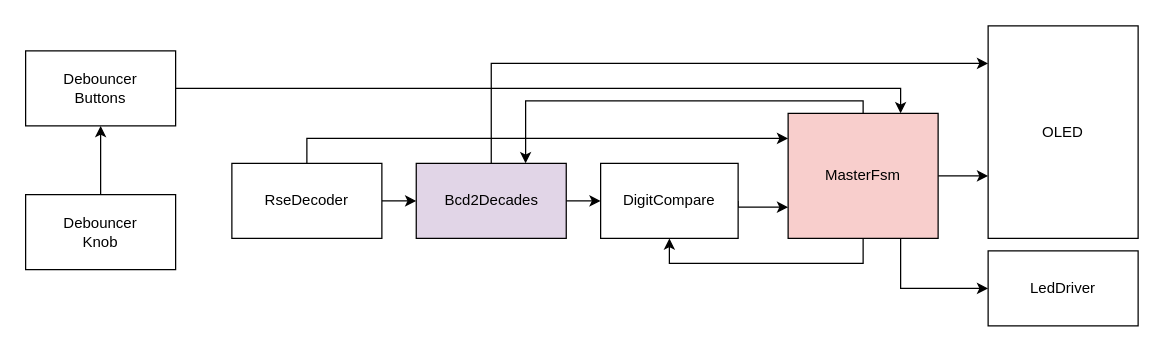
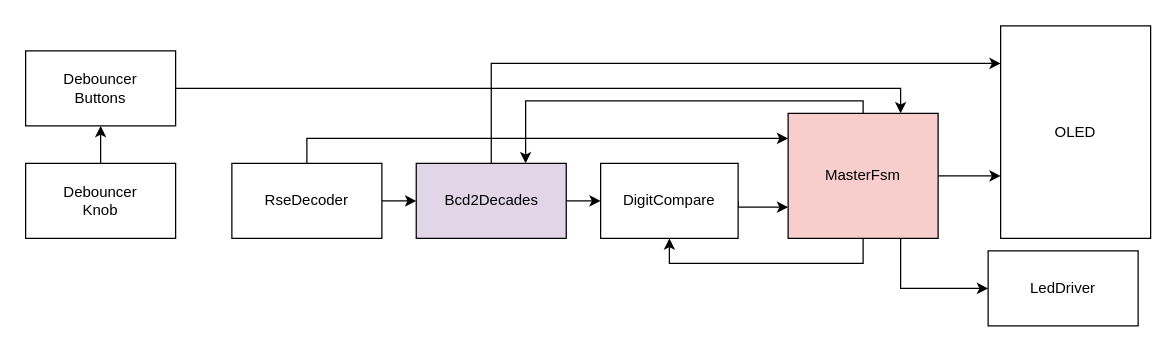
node "OLED": moved (1063, 132) -> (1076, 132)
node "Debouncer Knob": moved (101, 232) -> (101, 201)
